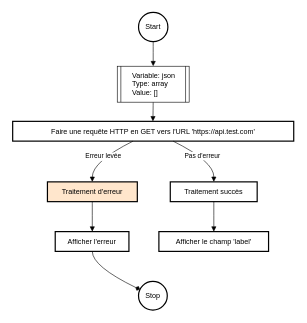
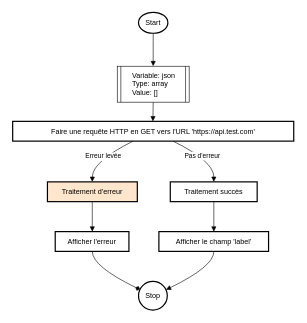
node "Start": size 29x29 -> 29x21
edge "Afficher le champ 'label'" -> "Stop": added
